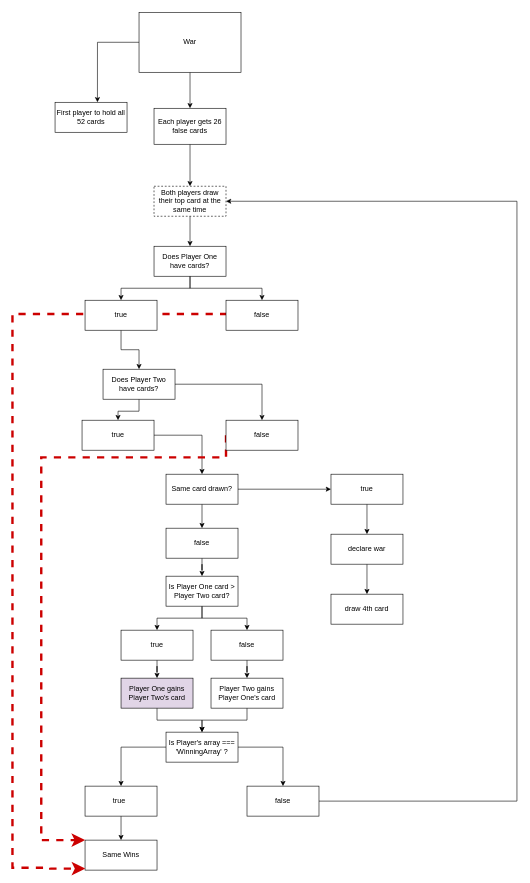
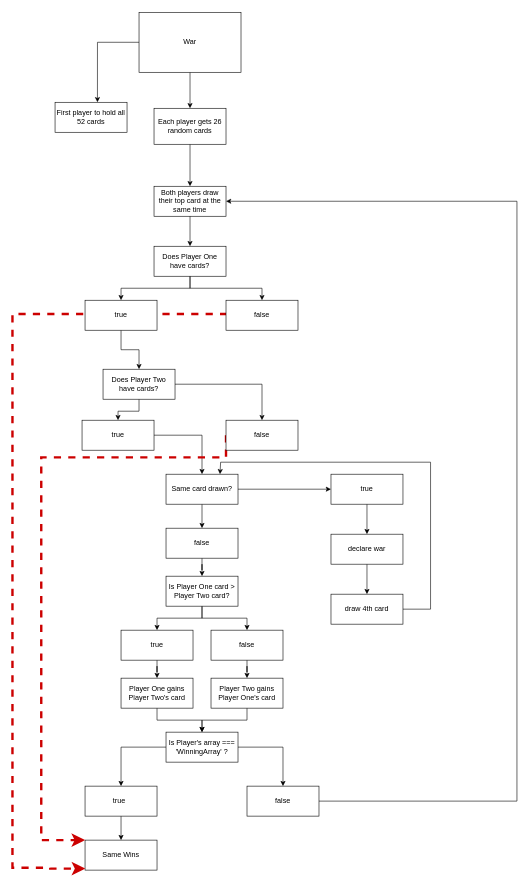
node "Each player gets 26 false cards": label "Each player gets 26 false cards" -> "Each player gets 26 random cards"
node "Both players draw their top card at the same time": style dashed -> solid
edge "draw 4th card" -> "Same card drawn?": added
node "Player One gains Player Two's card": fillcolor #e1d5e7 -> #ffffff
